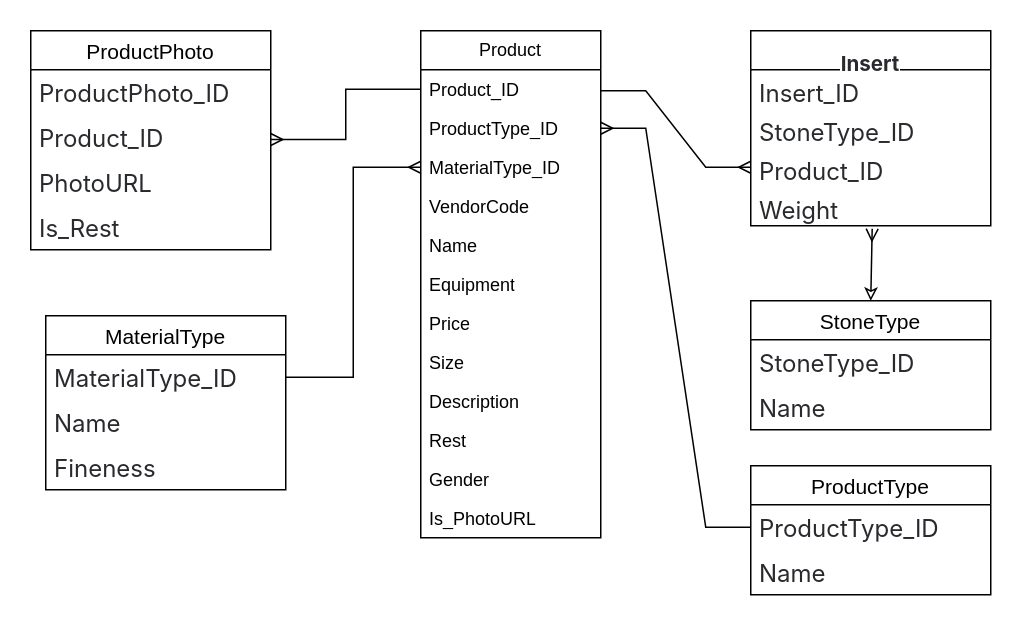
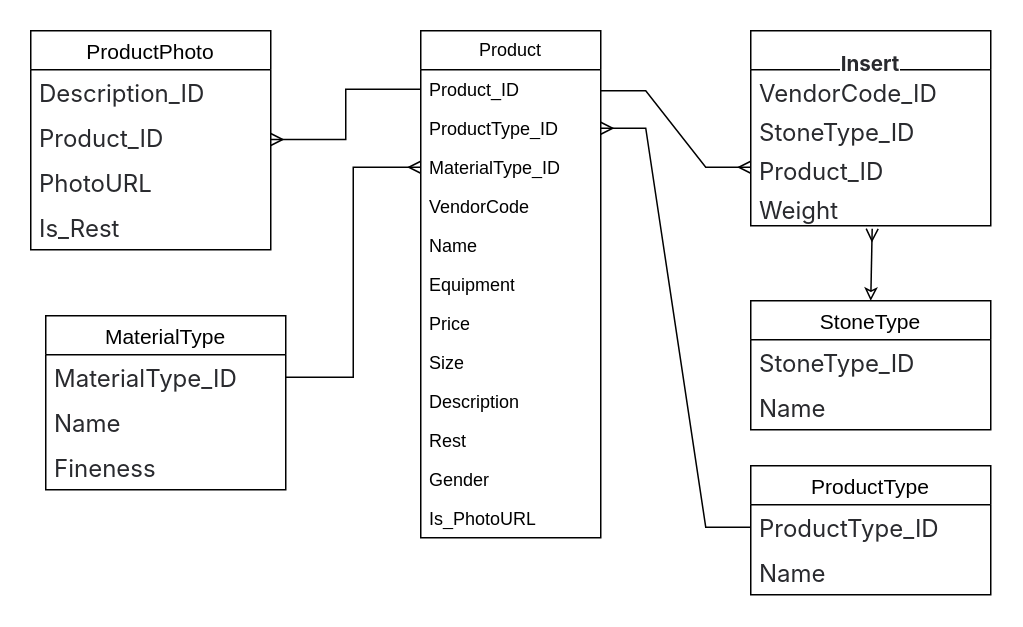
node "ProductPhoto_ID": label "ProductPhoto_ID" -> "Description_ID"
node "Insert_ID": label "Insert_ID" -> "VendorCode_ID"
